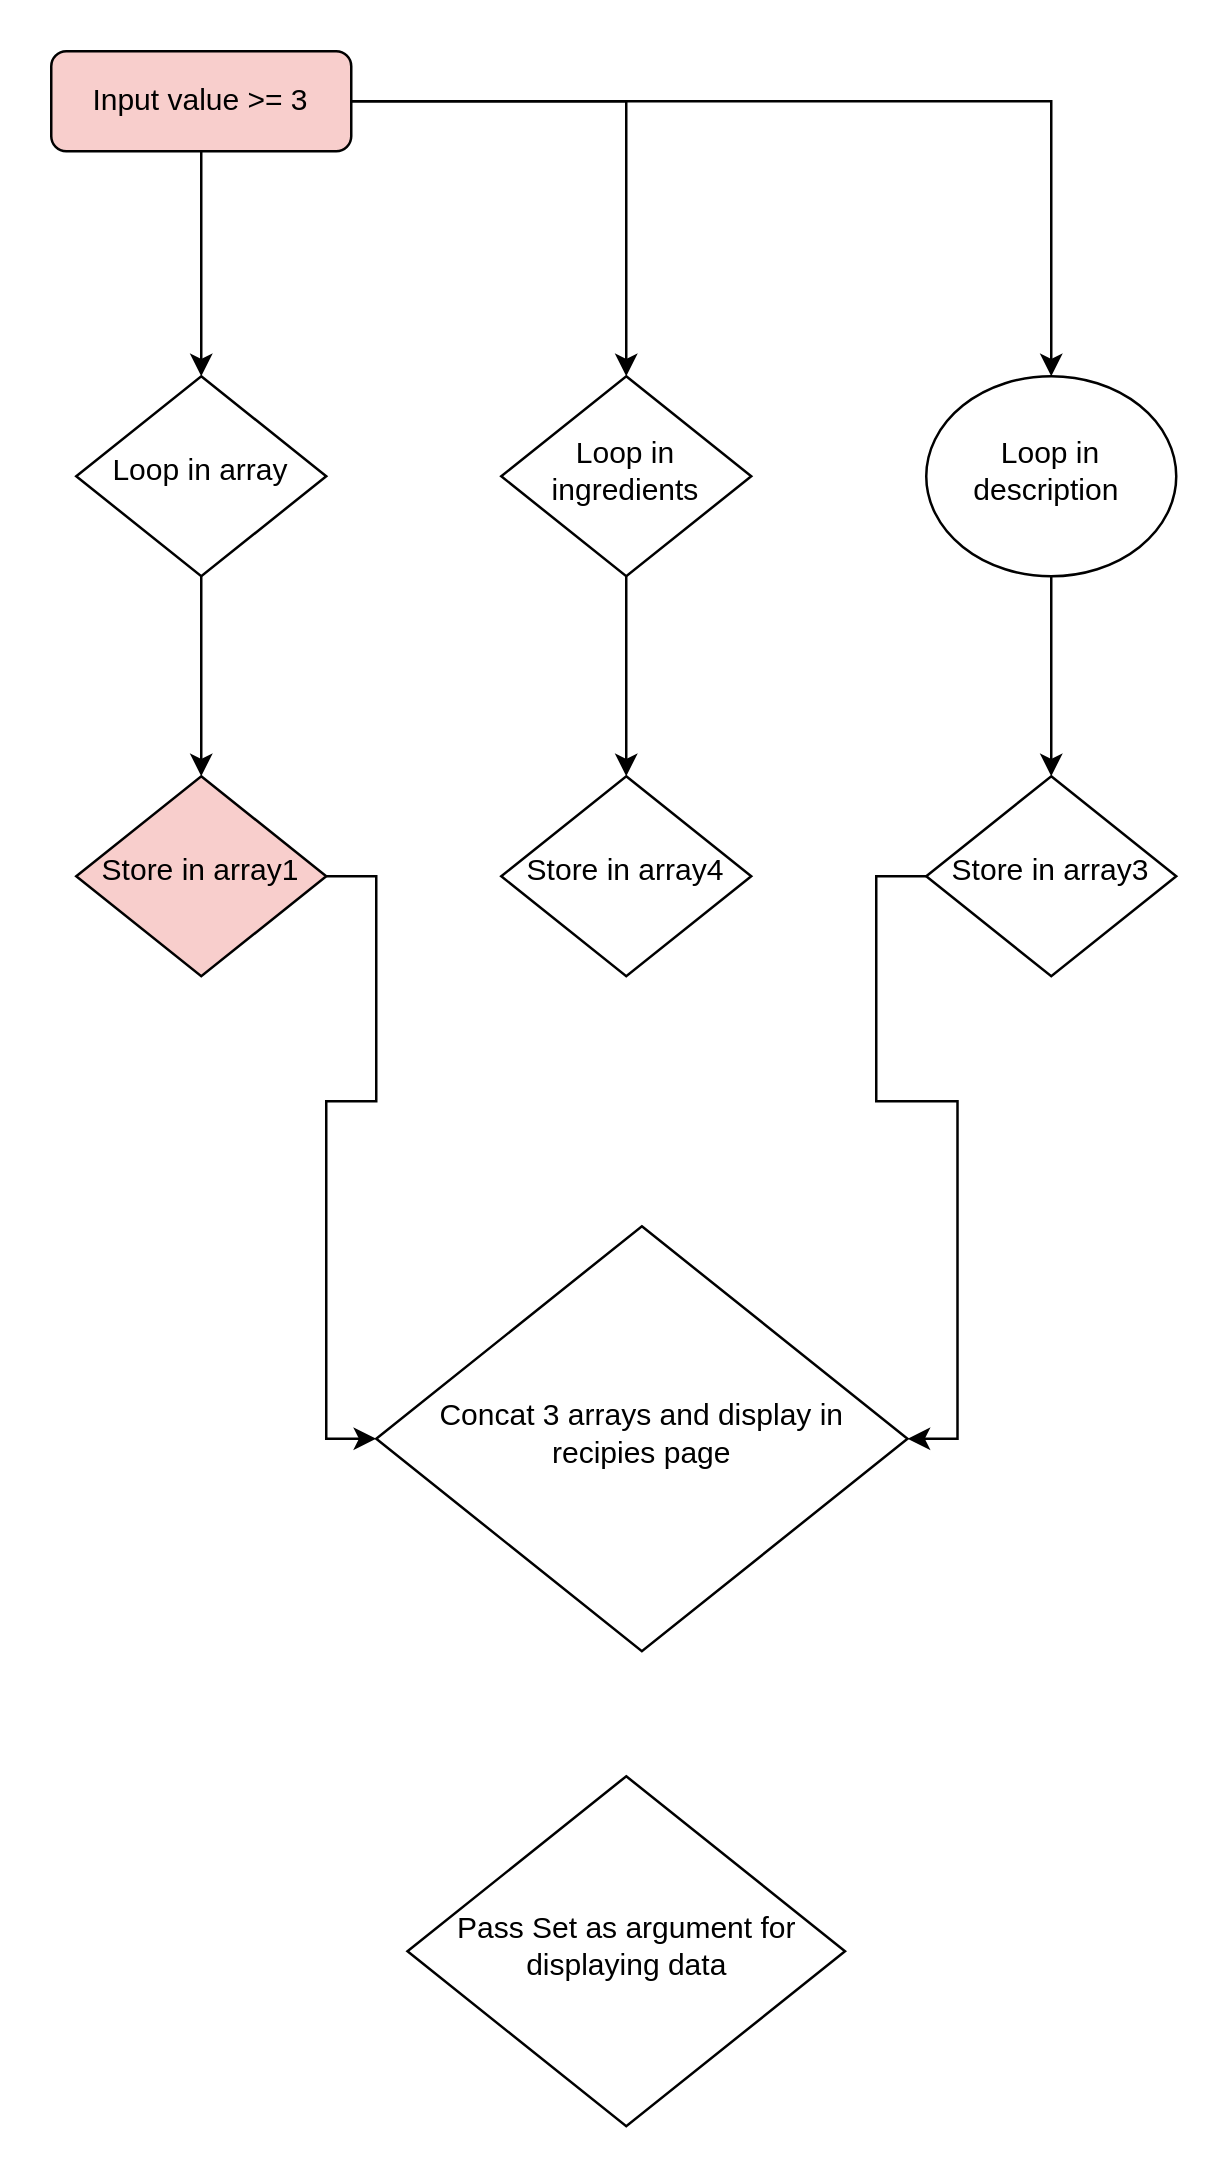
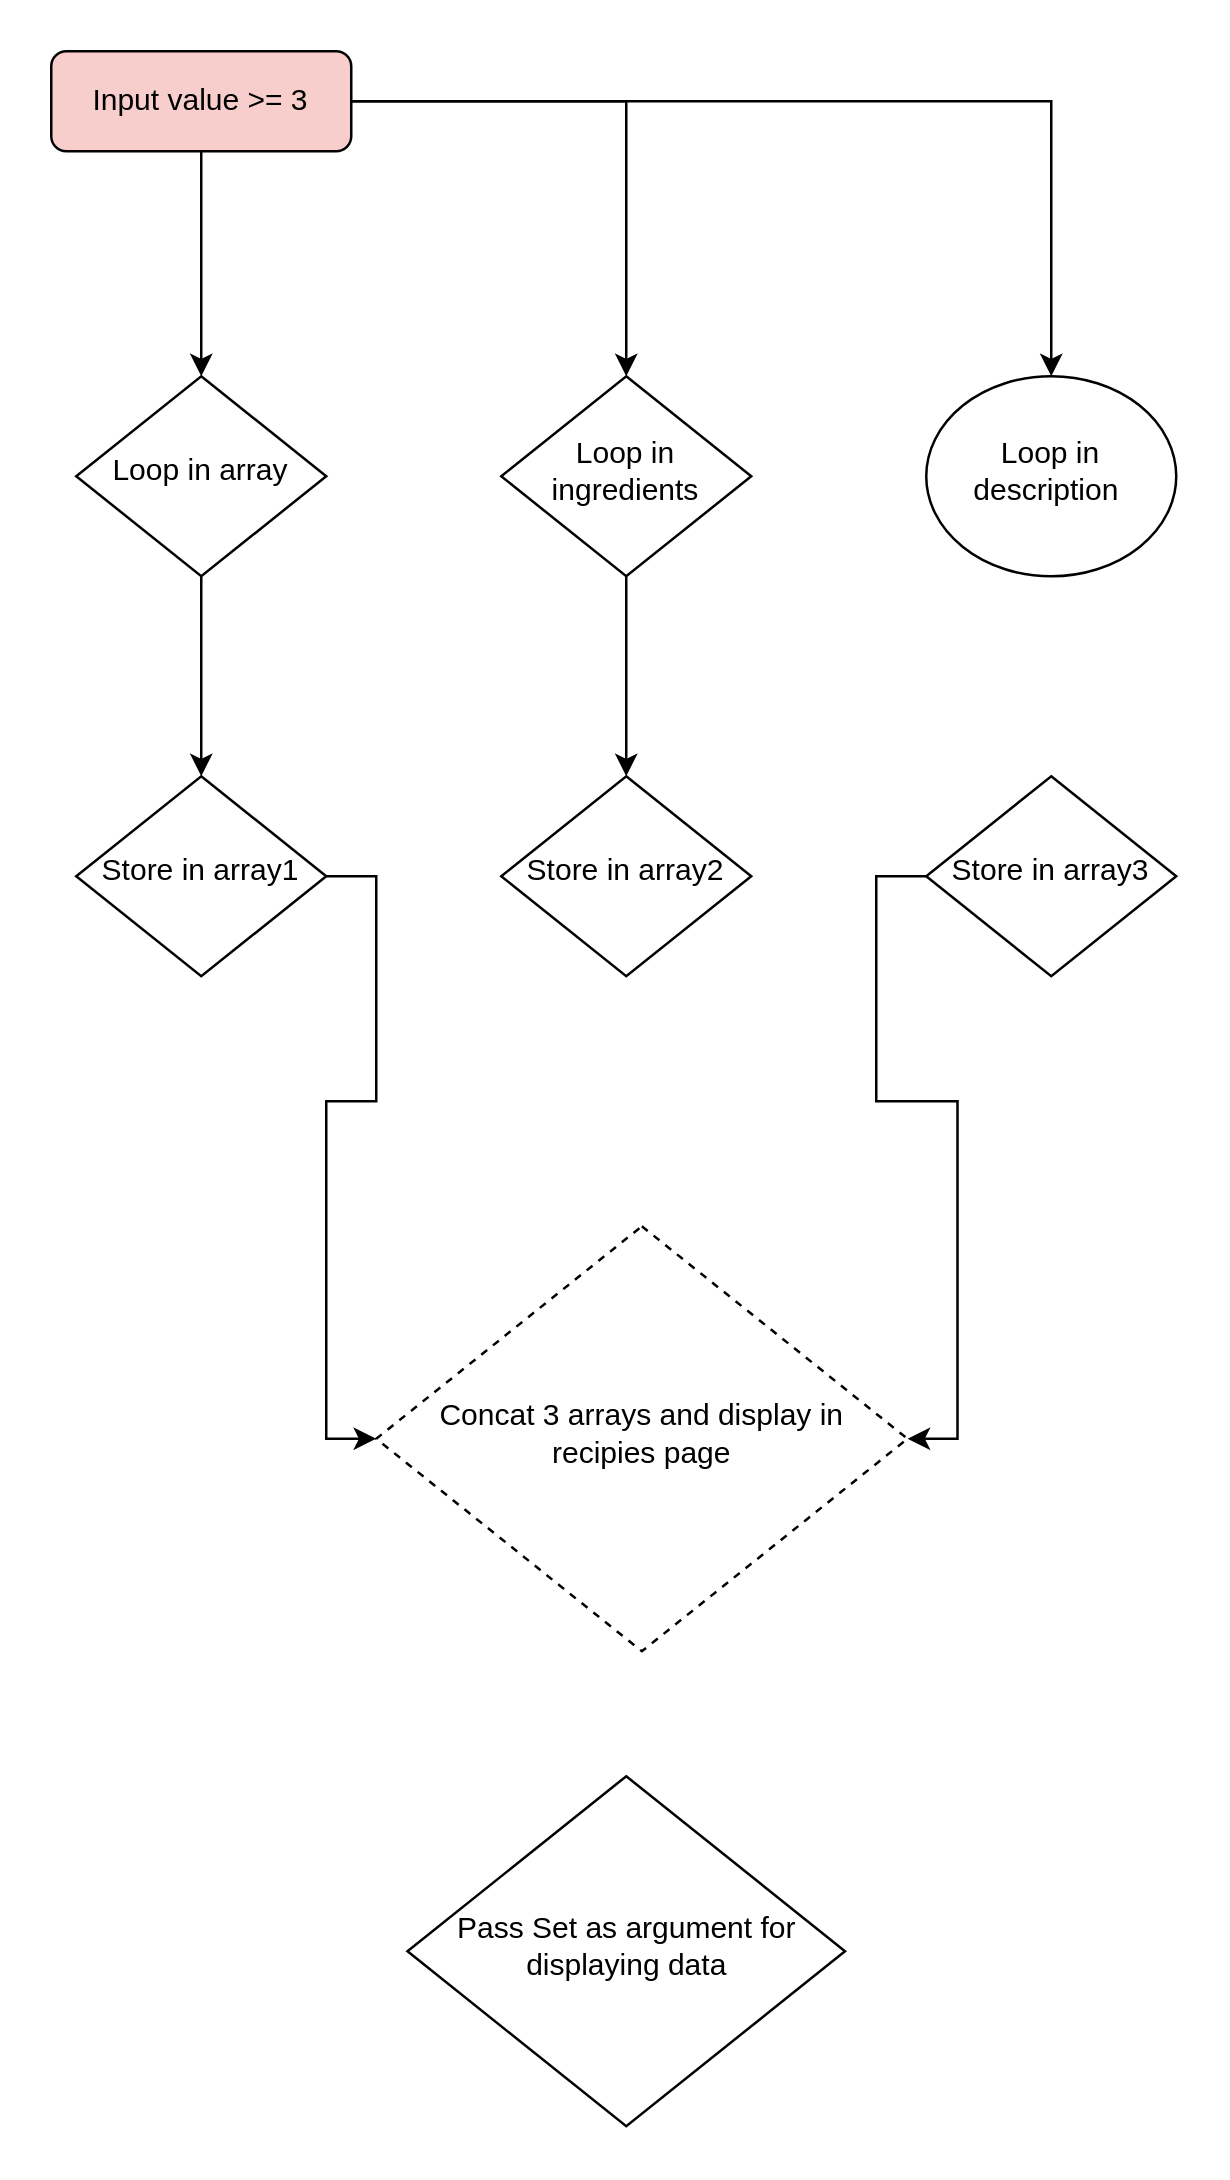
edge "Loop in description" -> "Store in array3": removed
node "Store in array4": label "Store in array4" -> "Store in array2"
node "Store in array1": fillcolor #f8cecc -> #ffffff
node "Concat 3 arrays and display in recipies page": style solid -> dashed
